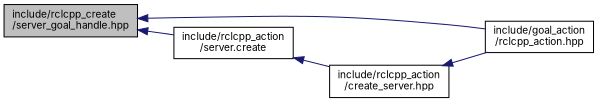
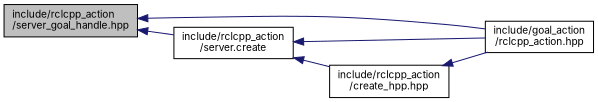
node "include/rclcpp_create /server_goal_handle.hpp": label "include/rclcpp_create /server_goal_handle.hpp" -> "include/rclcpp_action /server_goal_handle.hpp"
edge "include/goal_action /rclcpp_action.hpp" -> "include/rclcpp_action /server.create": added
node "include/rclcpp_action /create_server.hpp": label "include/rclcpp_action /create_server.hpp" -> "include/rclcpp_action /create_hpp.hpp"
